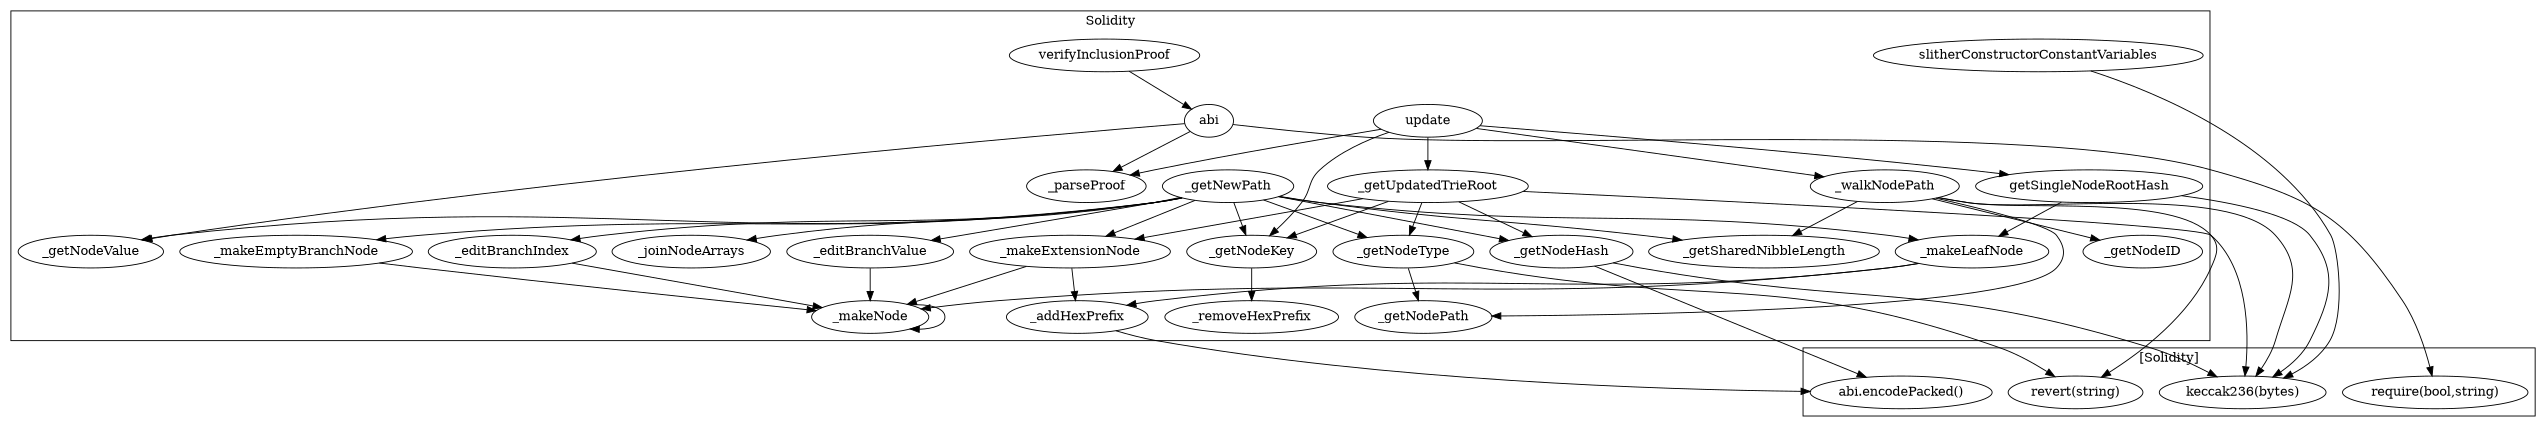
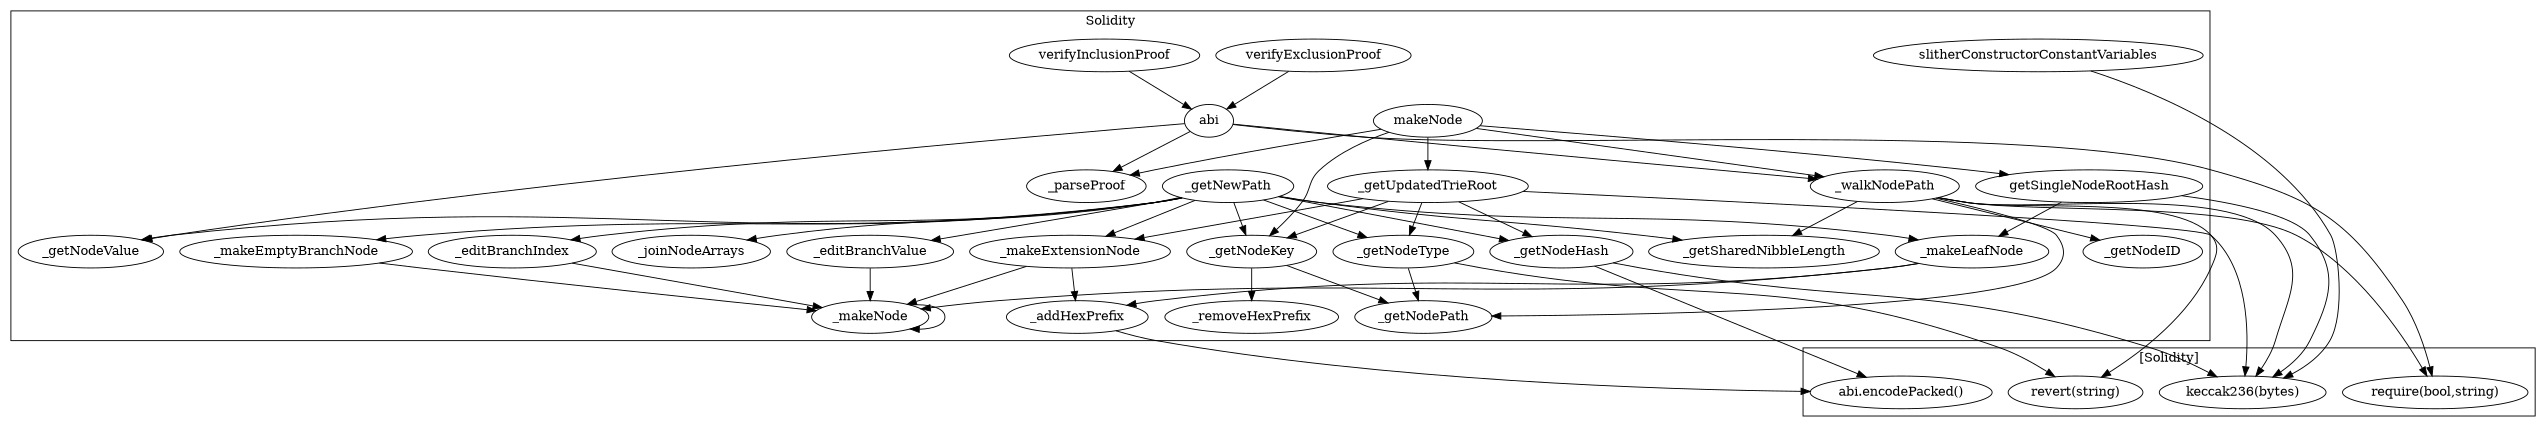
node "verifyExclusionProof": added
node "update": label "update" -> "makeNode"
edge "abi" -> "_walkNodePath": added
edge "_walkNodePath" -> "require(bool,string)": added
edge "_getNodeKey" -> "_getNodePath": added
